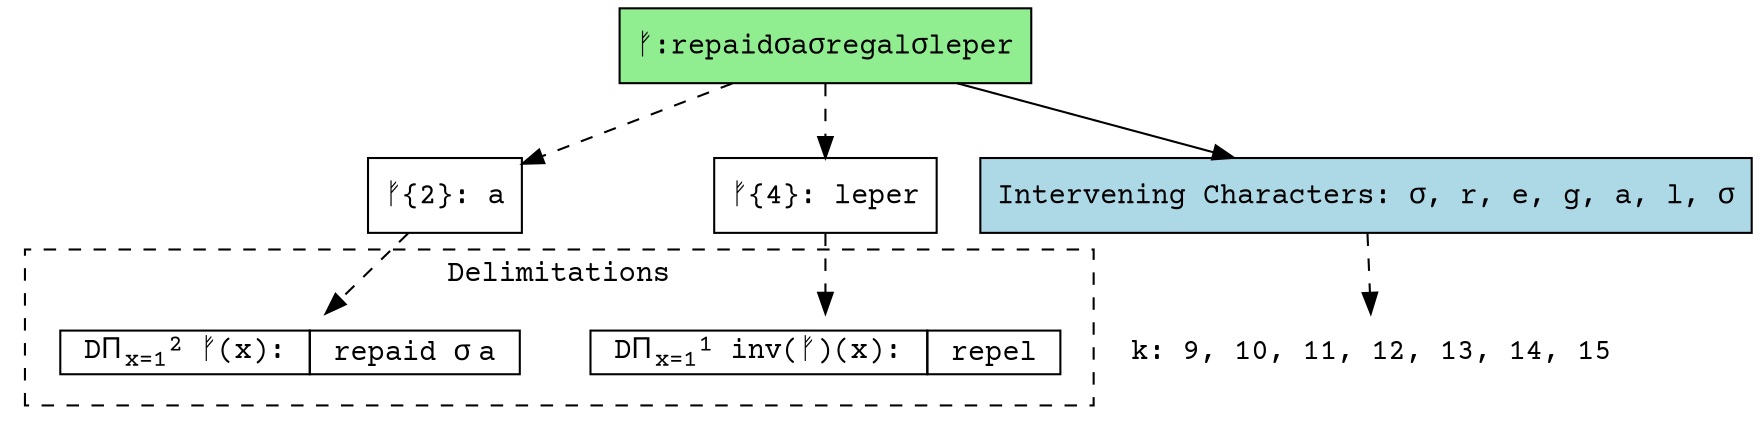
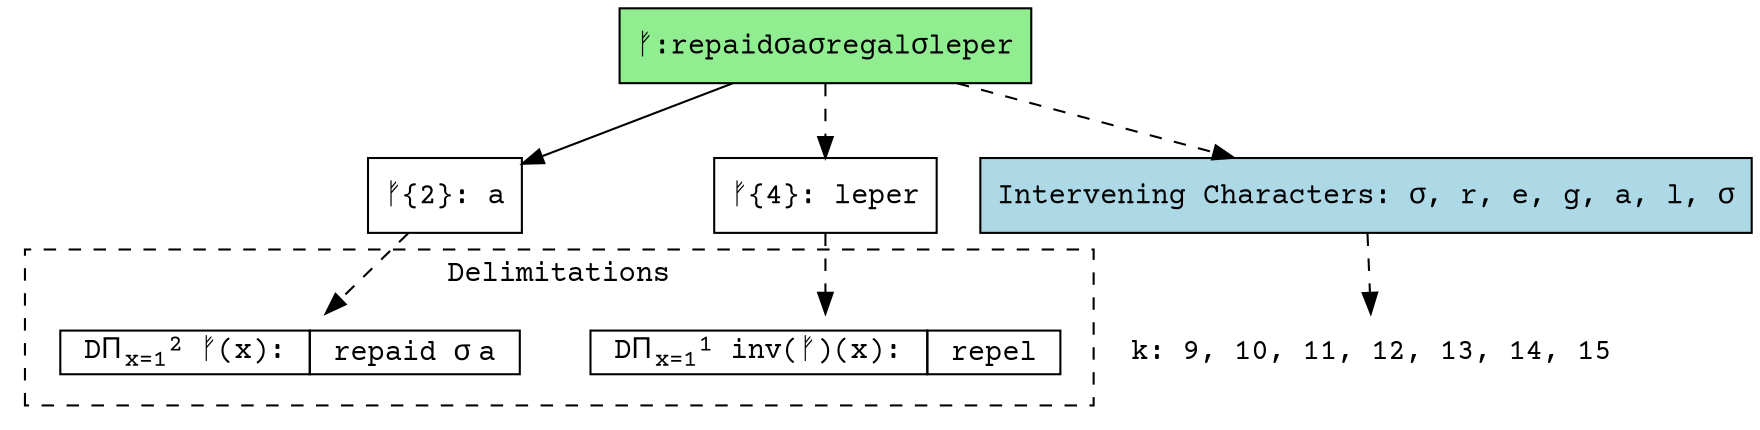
edge "ᚠ:repaidσaσregalσleper" -> "Intervening Characters: σ, r, e, g, a, l, σ": style solid -> dashed
edge "ᚠ:repaidσaσregalσleper" -> "ᚠ{2}: a": style dashed -> solid
